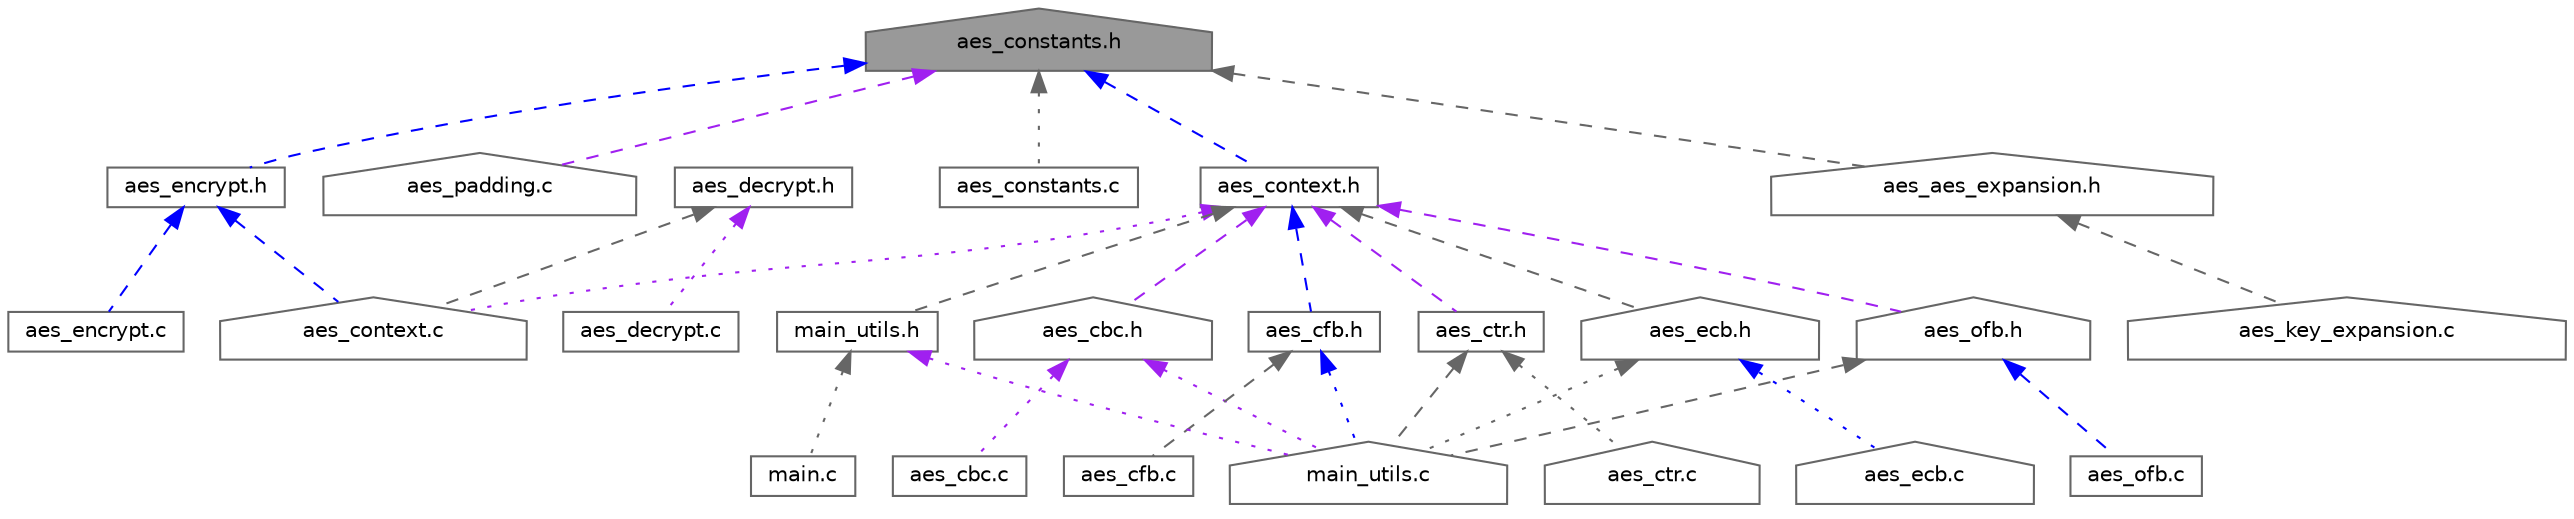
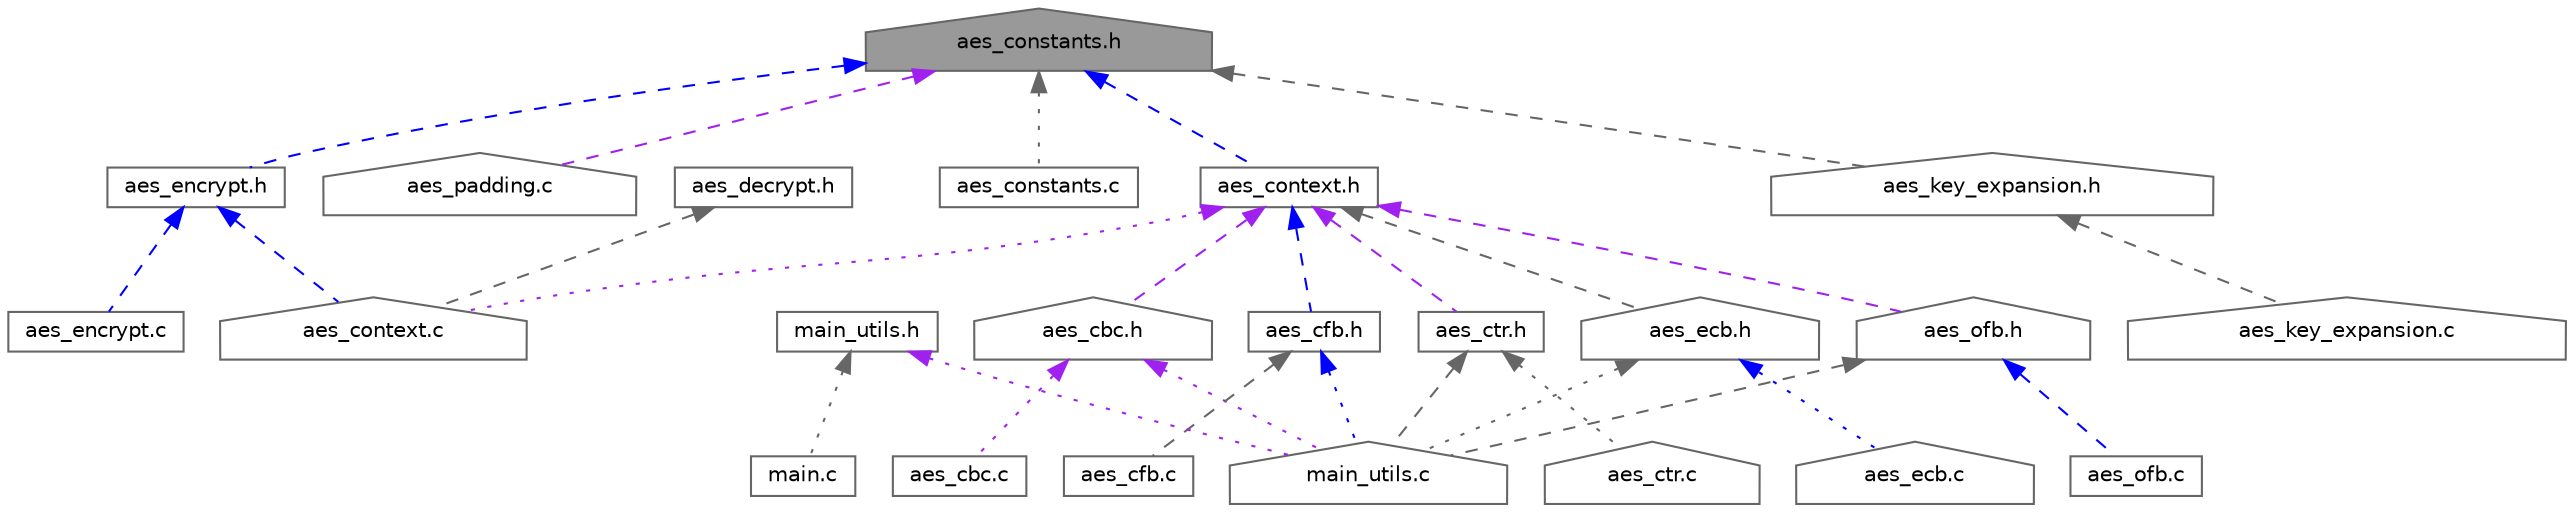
node "aes_aes_expansion.h": label "aes_aes_expansion.h" -> "aes_key_expansion.h"
edge "main_utils.h" -> "aes_context.h": removed
node "aes_decrypt.c": removed
